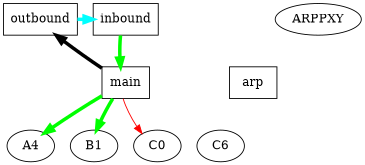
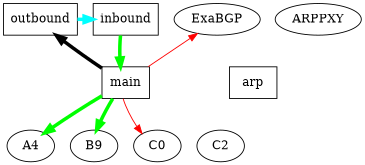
node "ExaBGP": added
node "B1": label "B1" -> "B9"
node "C6": label "C6" -> "C2"
